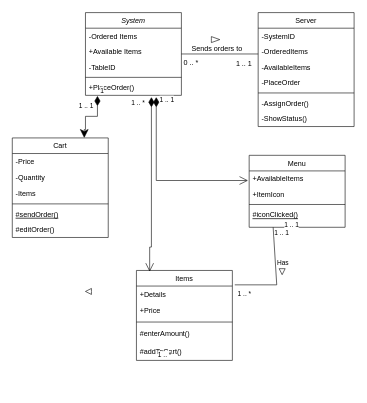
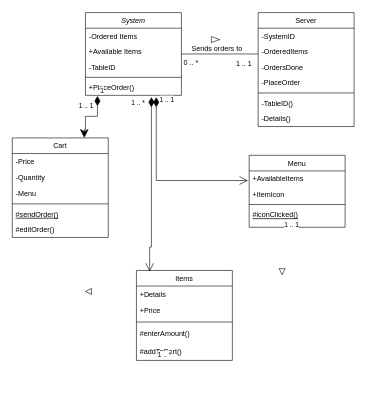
node "-AvailableItems": label "-AvailableItems" -> "-OrdersDone"
node "-AssignOrder()": label "-AssignOrder()" -> "-TableID()"
node "-ShowStatus()": label "-ShowStatus()" -> "-Details()"
node "-Items": label "-Items" -> "-Menu"
edge "Menu" -- "+Details": removed, labels "1 .. 1", "Has", "1 .. *"
